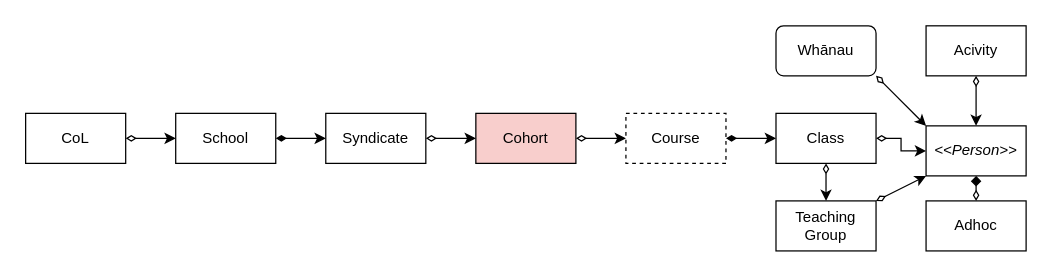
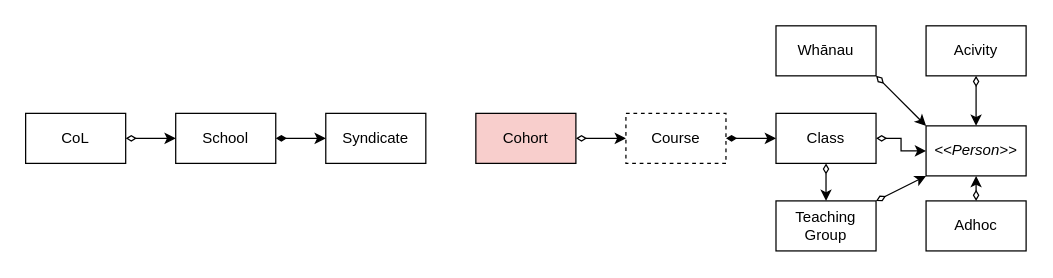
node "Whānau": shape rounded rectangle -> rectangle
edge "Syndicate" -- "Cohort": removed
edge "<<Person>>" -- "Adhoc": arrowhead diamond -> classic
